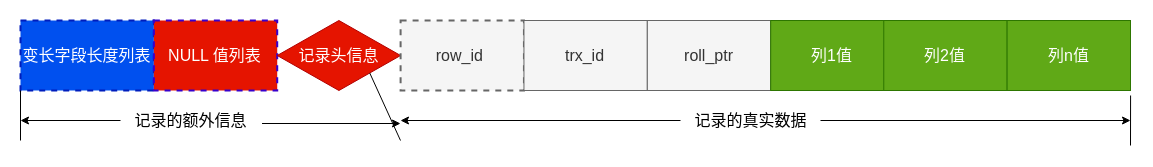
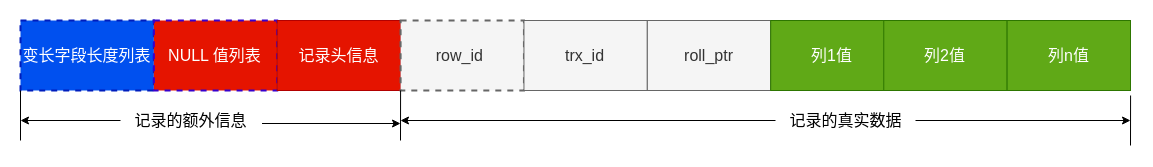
node "记录头信息": shape diamond -> rectangle
node "记录的真实数据": moved (751, 121) -> (846, 121)
